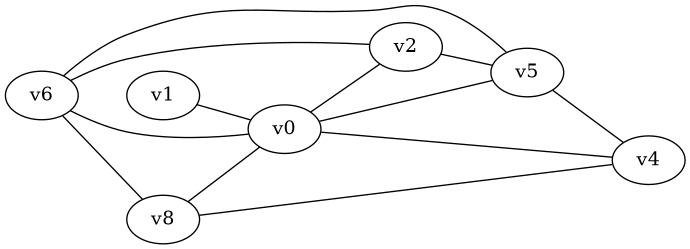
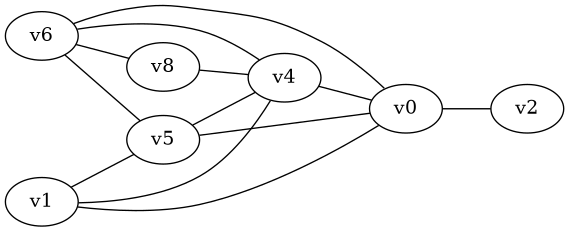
edge "v2" -- "v6": now "v4" -- "v6"
edge "v2" -- "v5": now "v1" -- "v5"
edge "v0" -- "v8": removed
edge "v4" -- "v1": added
